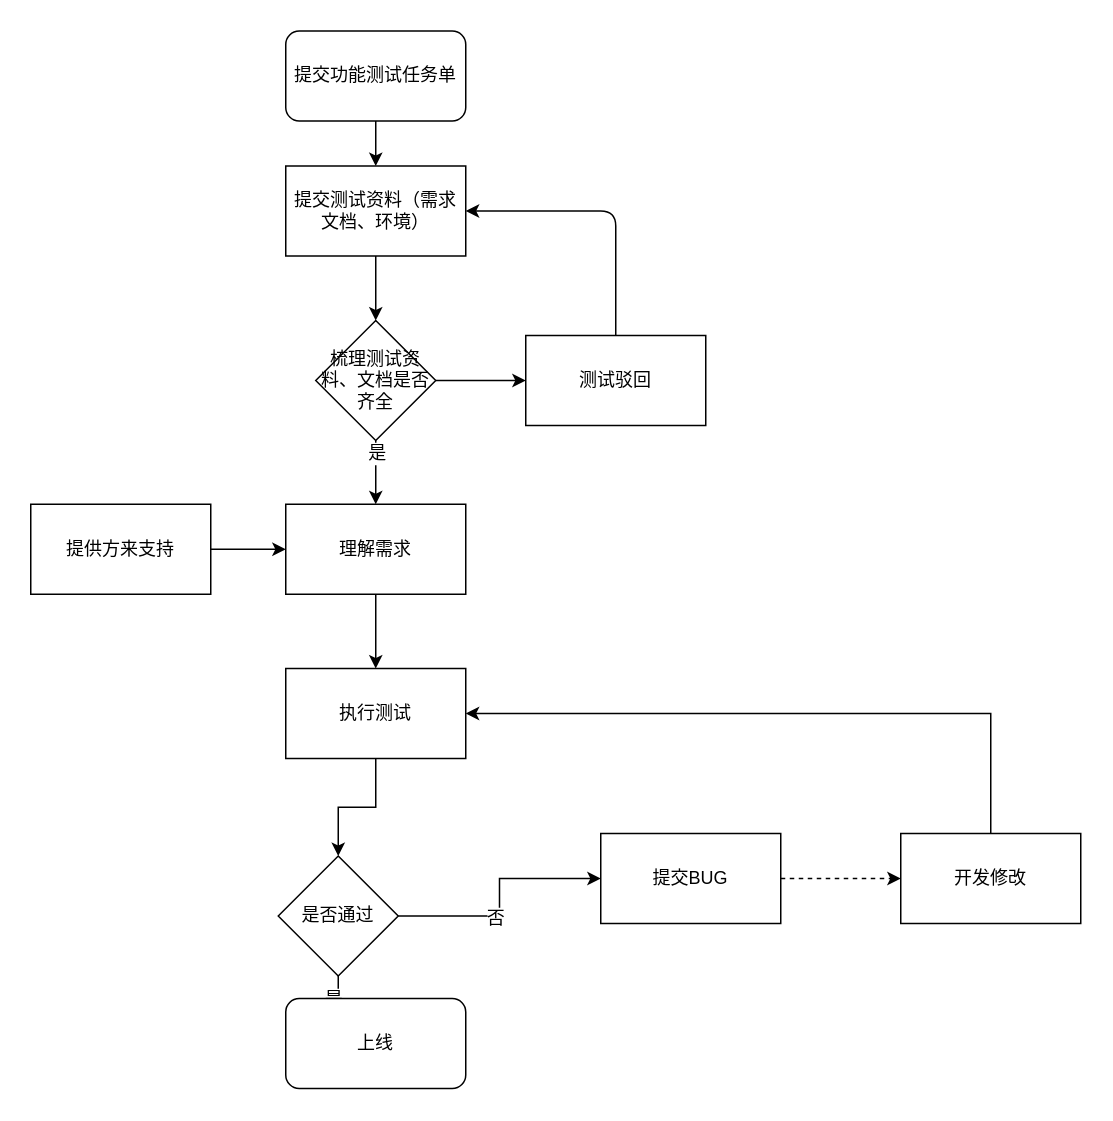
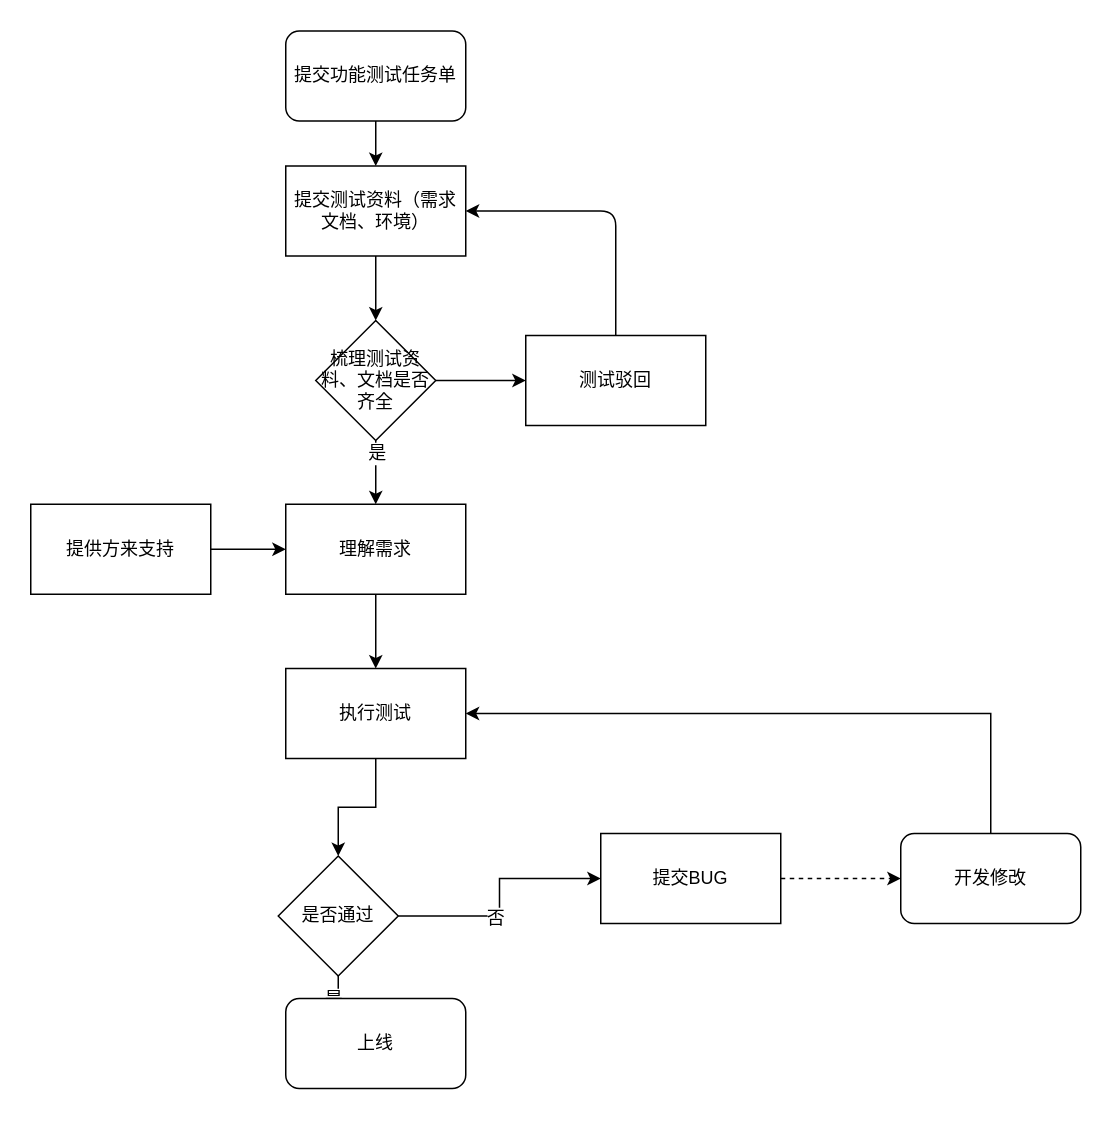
node "开发修改": shape rectangle -> rounded rectangle
